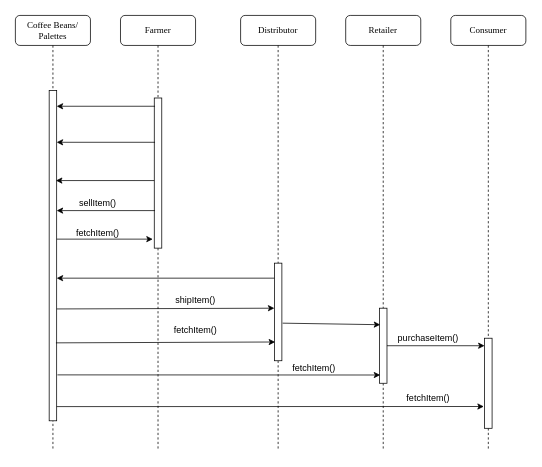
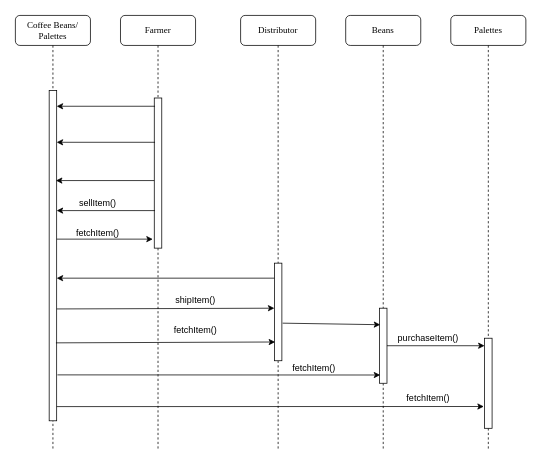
node "Retailer": label "Retailer" -> "Beans"
node "Consumer": label "Consumer" -> "Palettes"
